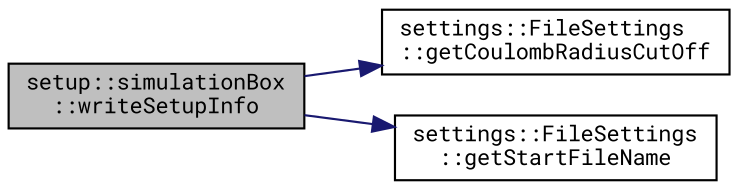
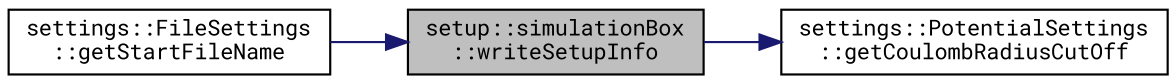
node "settings::FileSettings ::getCoulombRadiusCutOff": label "settings::FileSettings ::getCoulombRadiusCutOff" -> "settings::PotentialSettings ::getCoulombRadiusCutOff"
edge "setup::simulationBox ::writeSetupInfo" -> "settings::FileSettings ::getStartFileName": reversed
